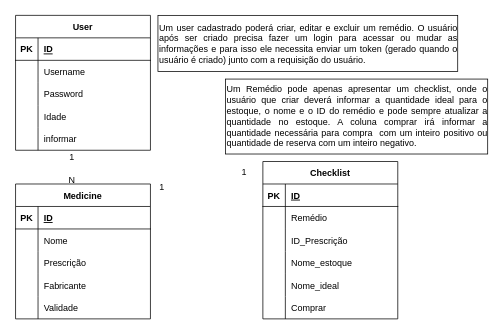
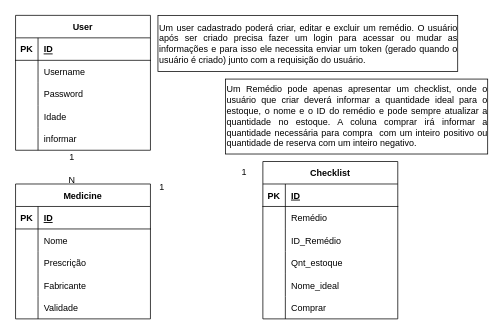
node "ID_Prescrição": label "ID_Prescrição" -> "ID_Remédio"
node "Nome_estoque": label "Nome_estoque" -> "Qnt_estoque"
